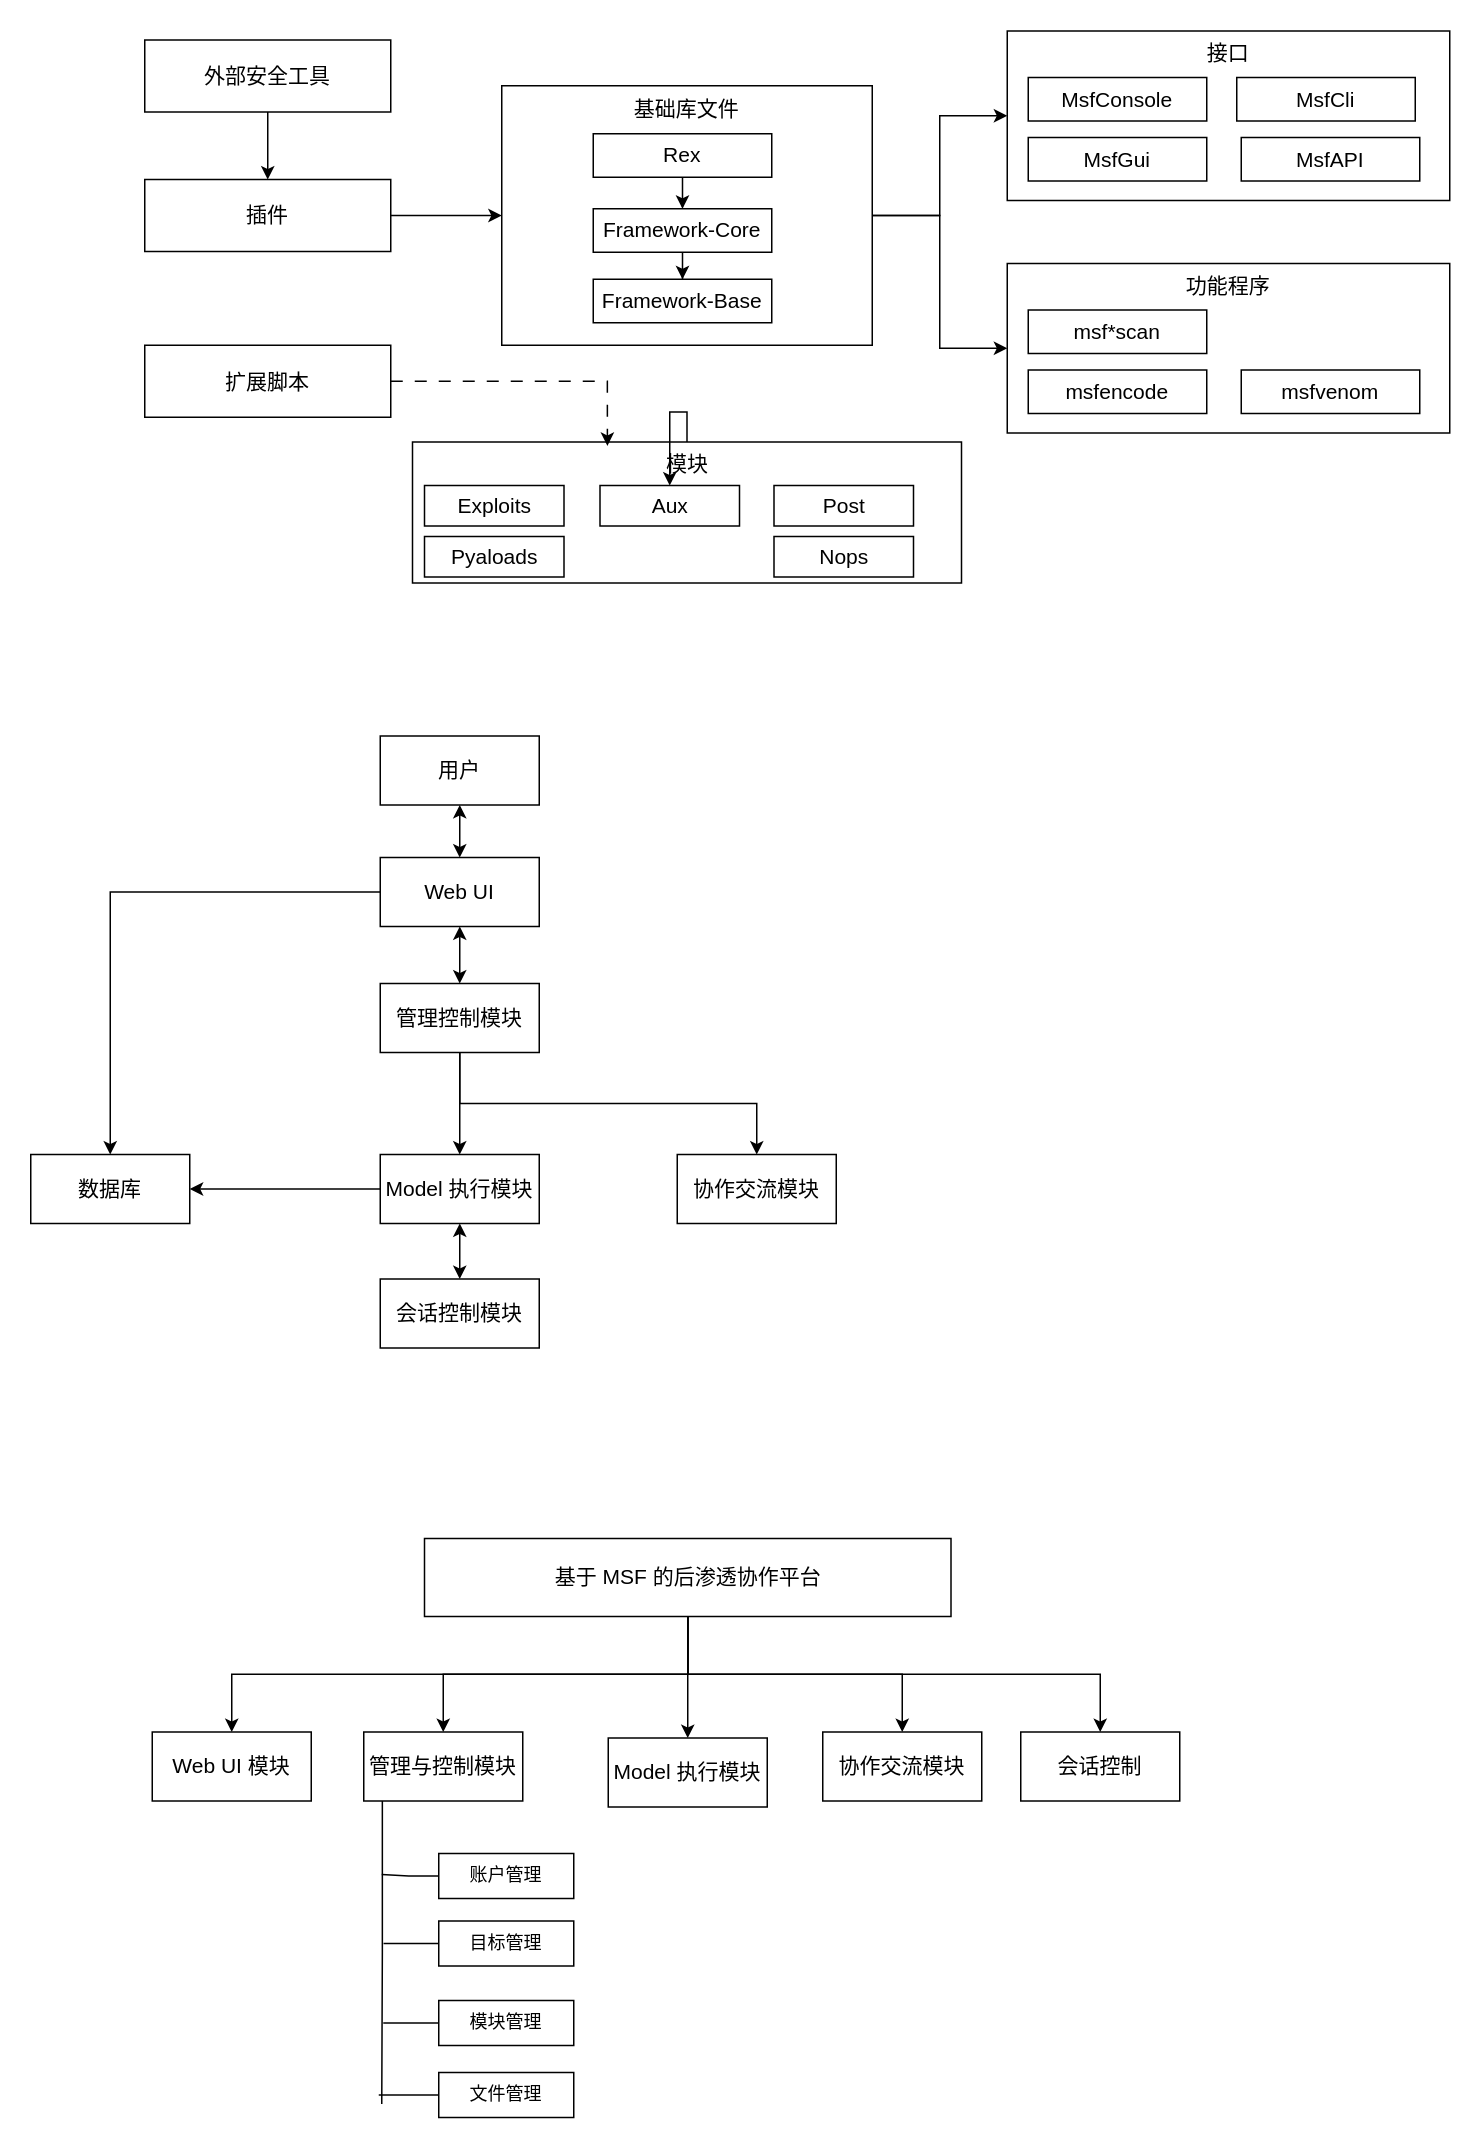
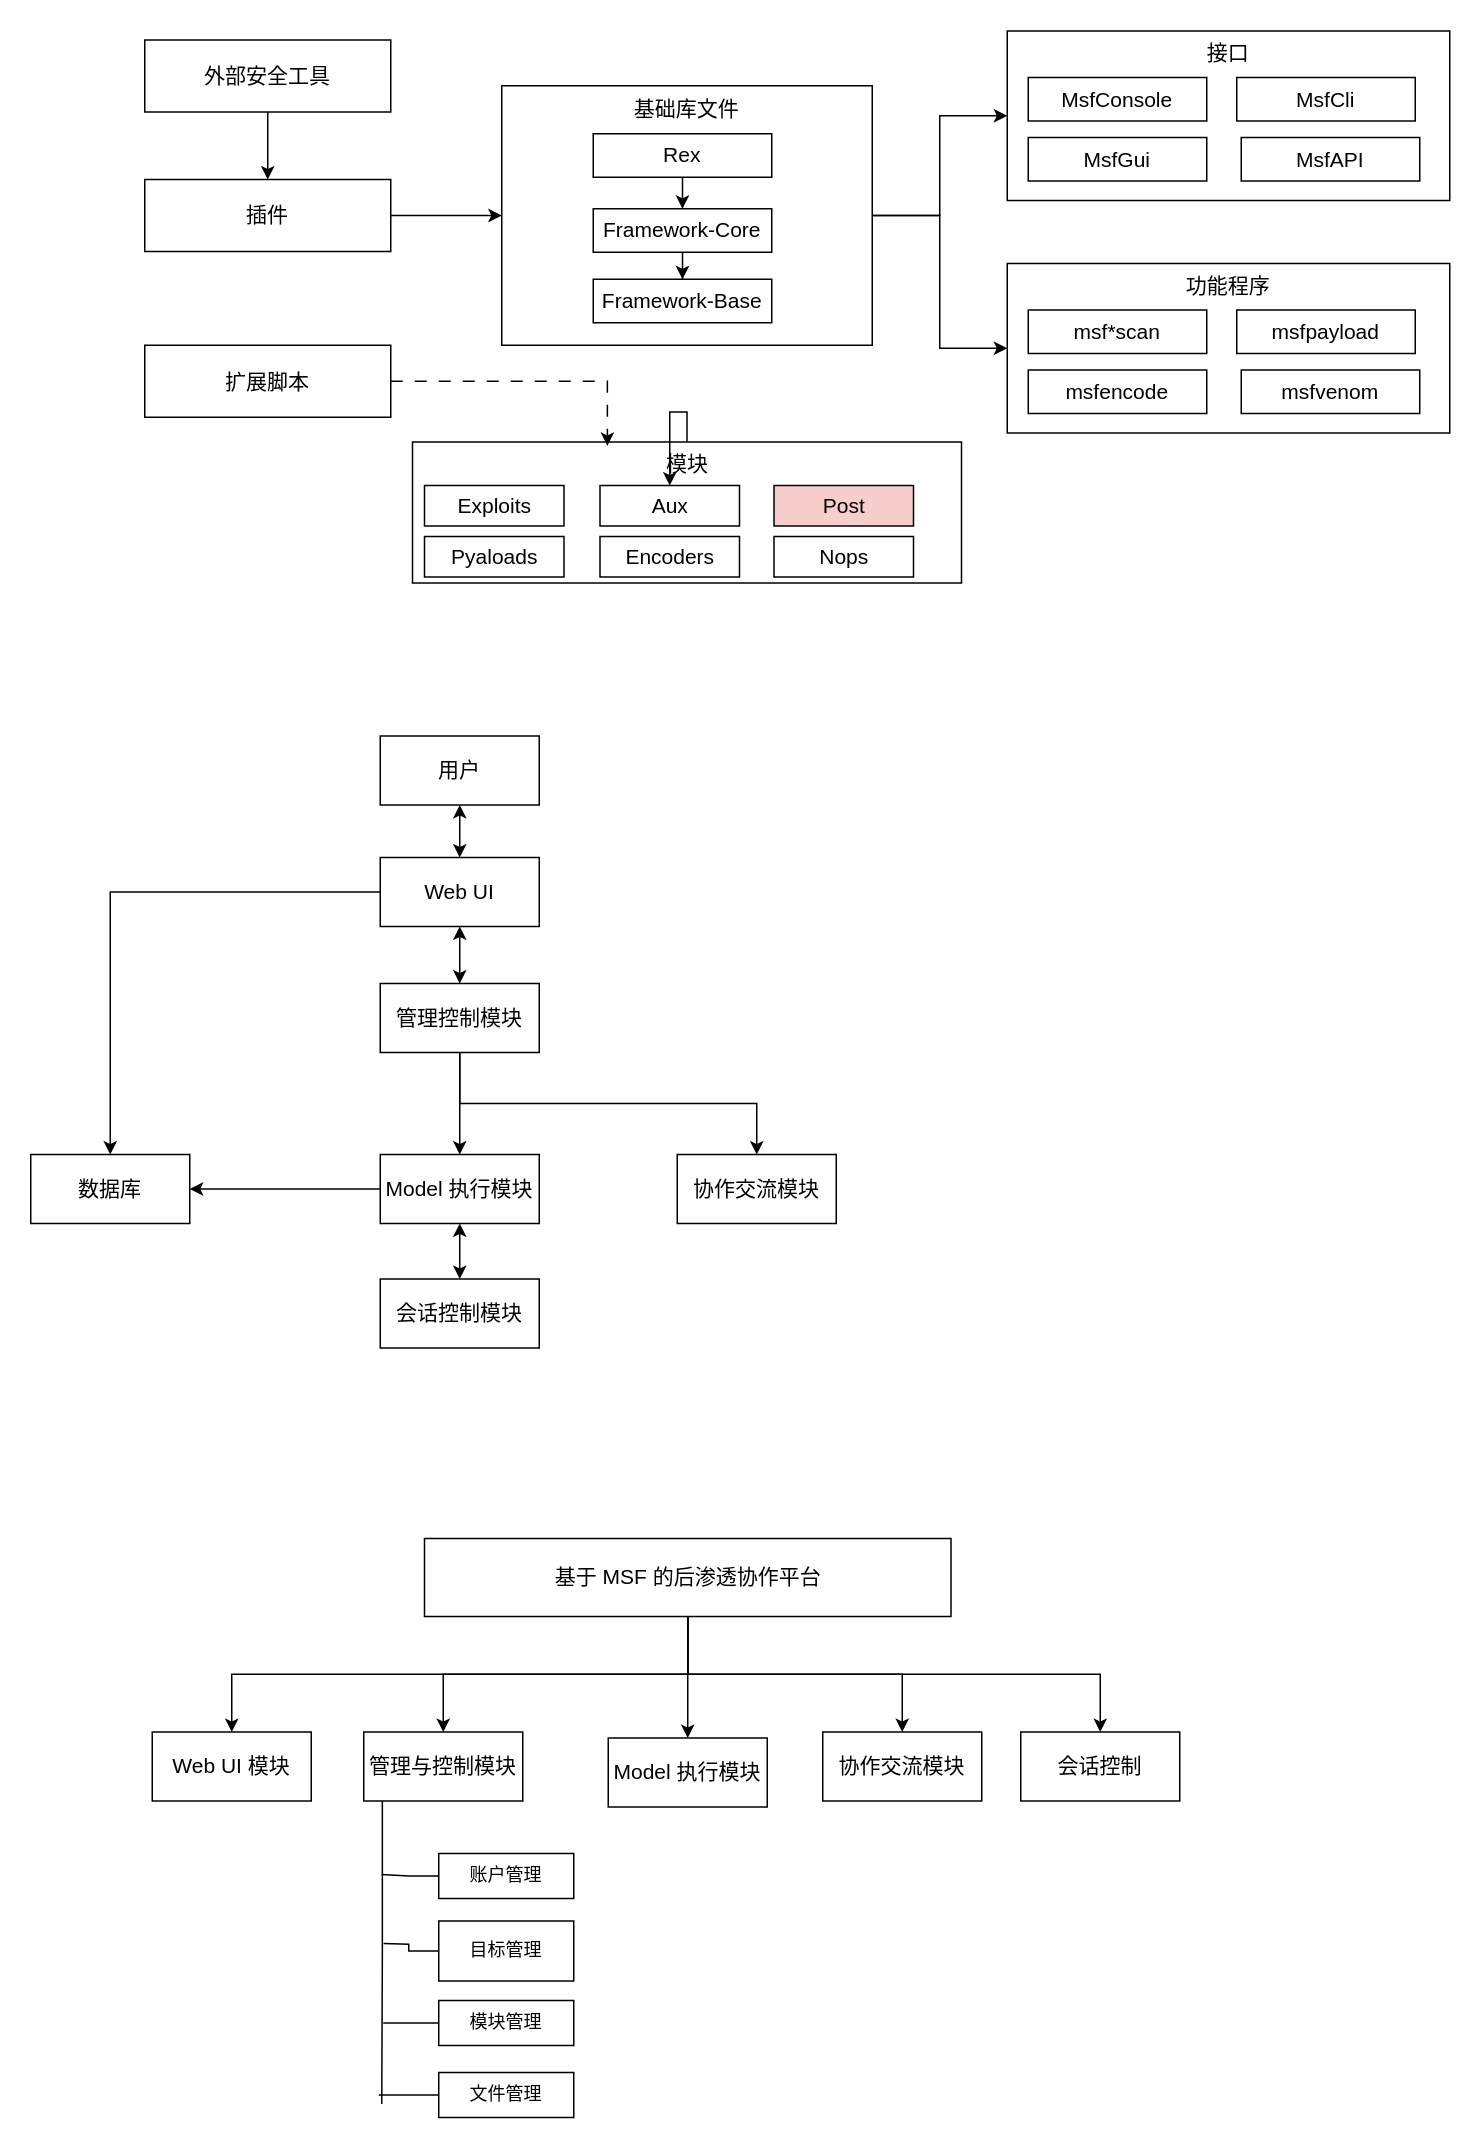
node "msfpayload": added
node "Post": fillcolor #ffffff -> #f8cecc
node "Encoders": added
node "目标管理": size 135x45 -> 135x60
